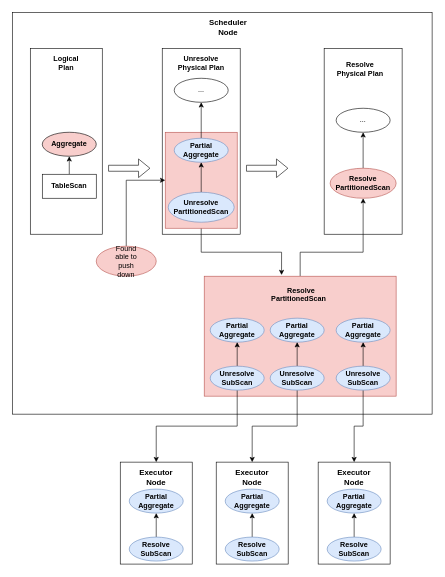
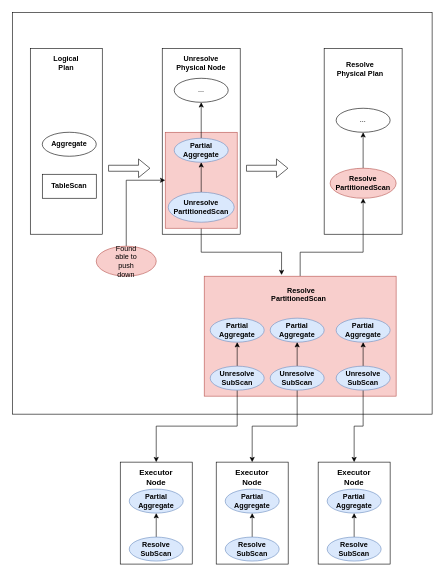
node "Scheduler Node": removed
node "Unresolve Physical Plan": label "Unresolve Physical Plan" -> "Unresolve Physical Node"
node "Aggregate": fillcolor #f8cecc -> #ffffff
edge "TableScan" -> "Aggregate": removed
